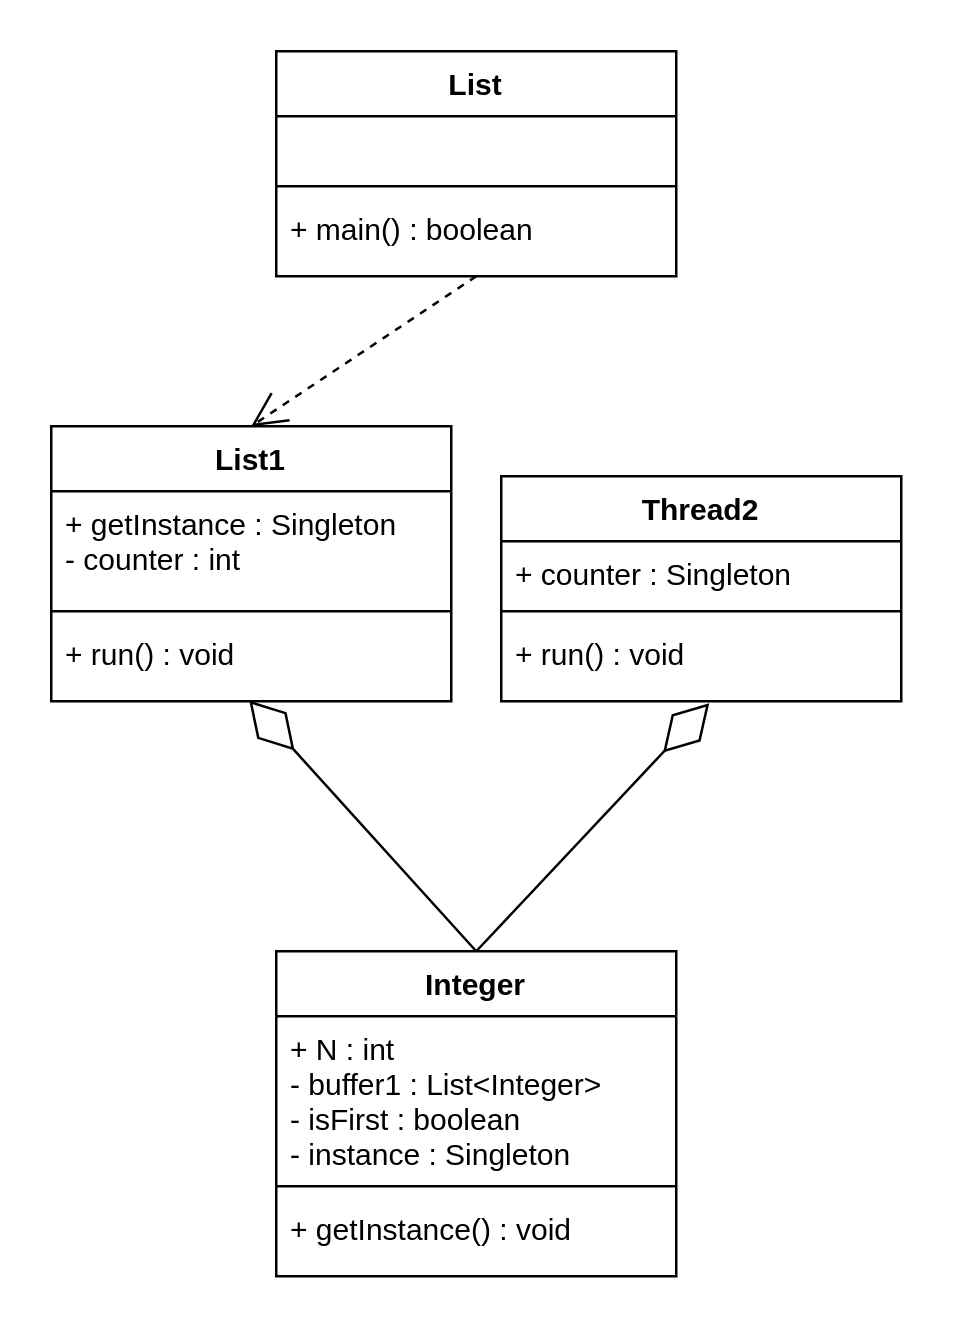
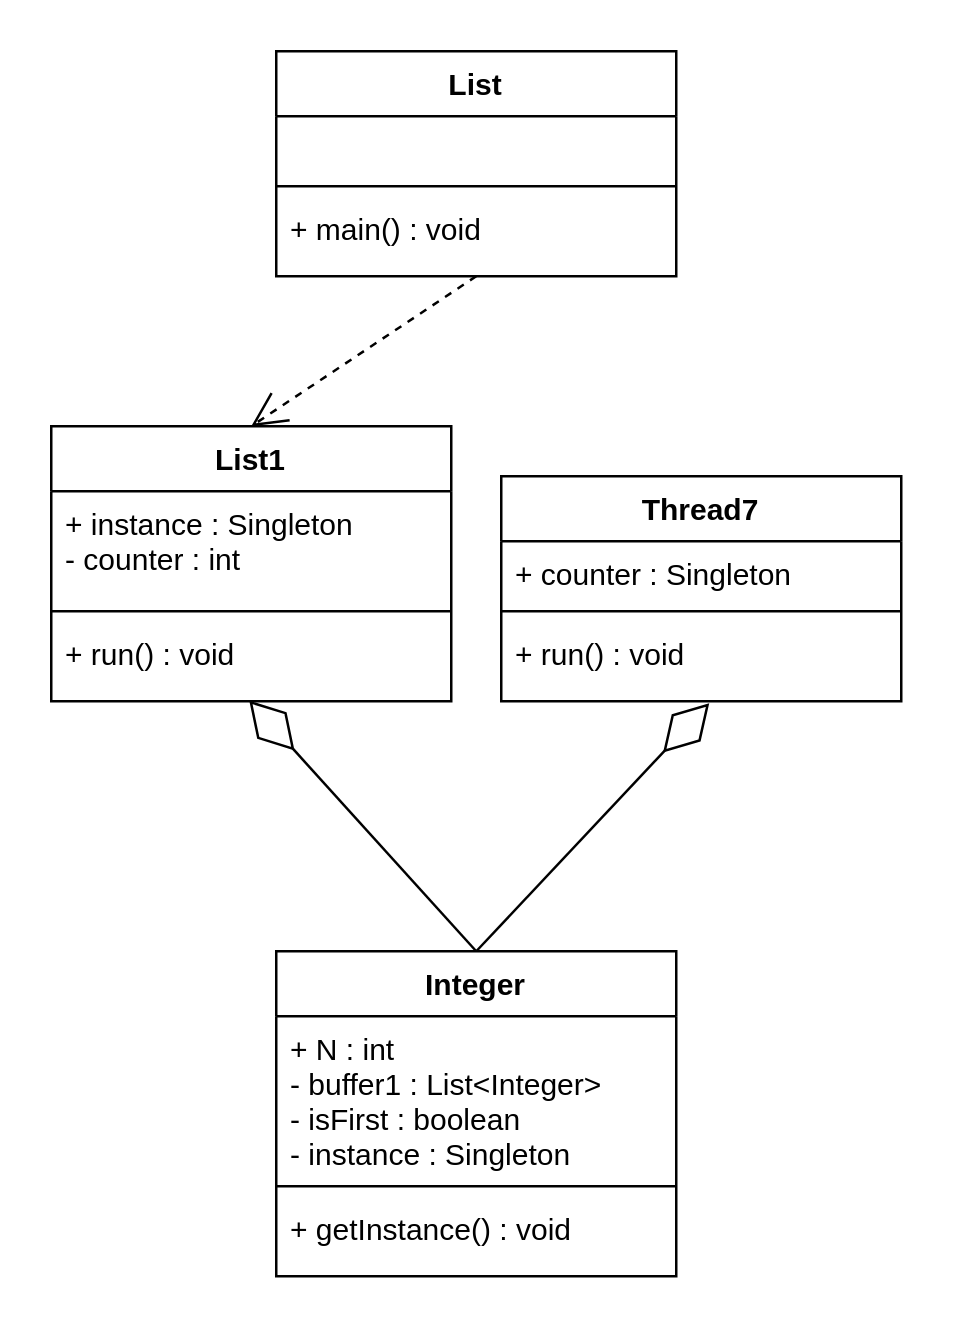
node "+ main() : boolean": label "+ main() : boolean" -> "+ main() : void"
node "Thread2": label "Thread2" -> "Thread7"
node "+ getInstance : Singleton - counter : int": label "+ getInstance : Singleton - counter : int" -> "+ instance : Singleton - counter : int"
